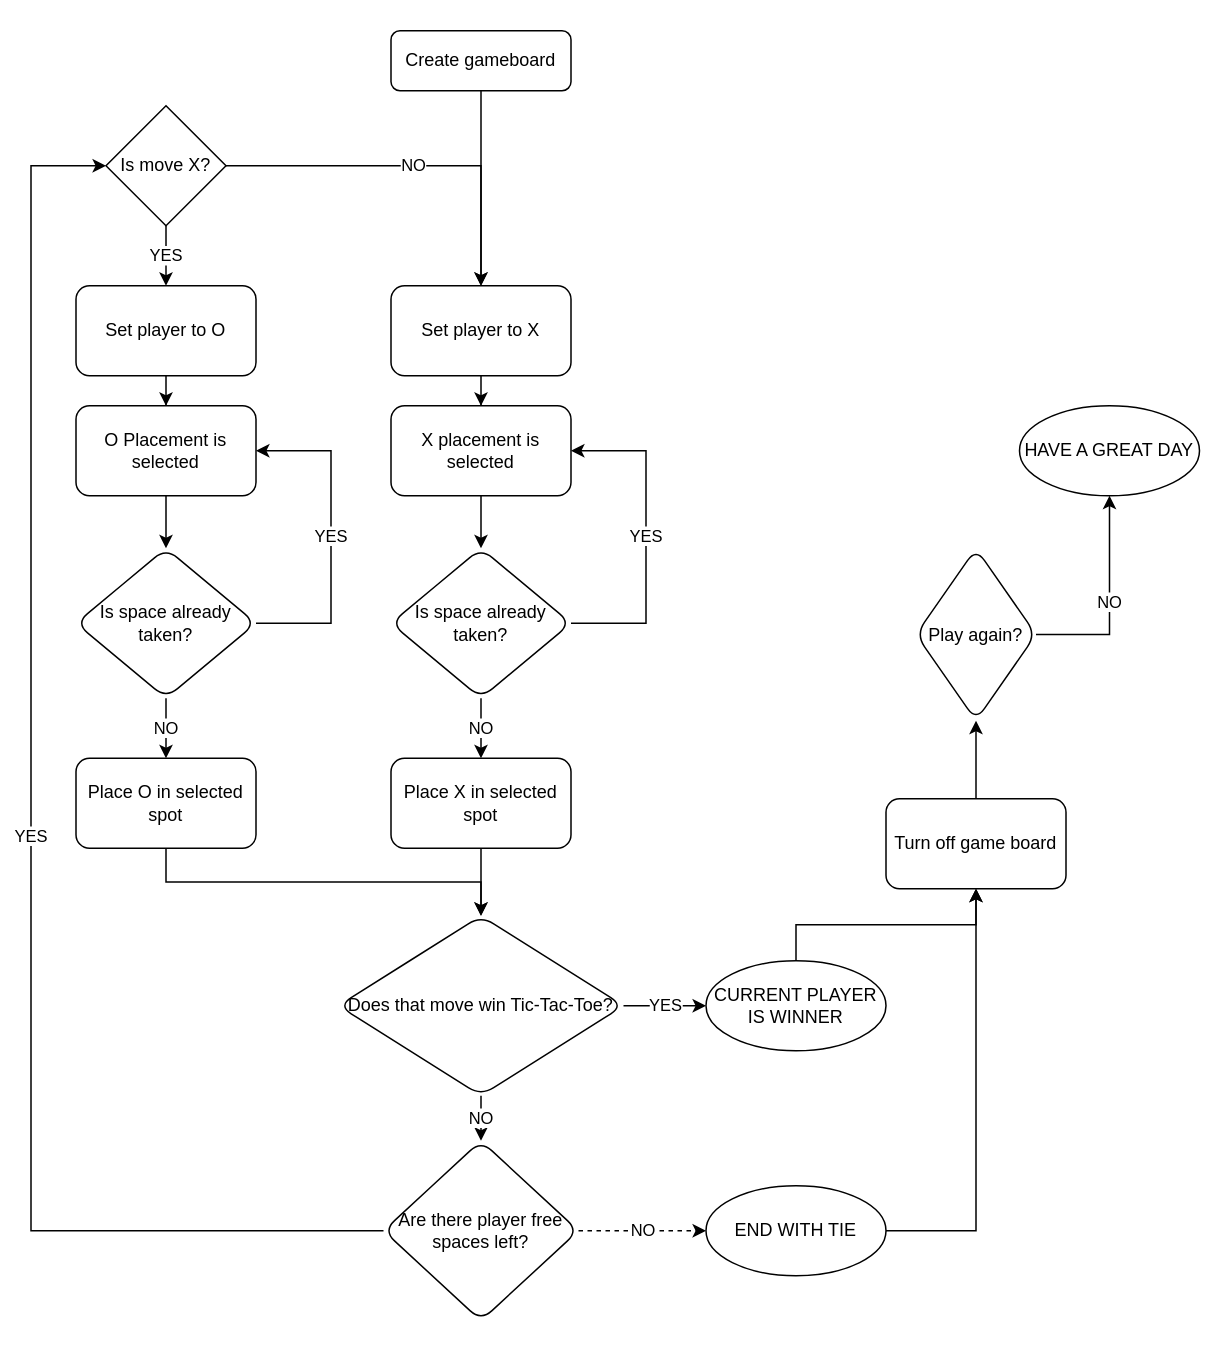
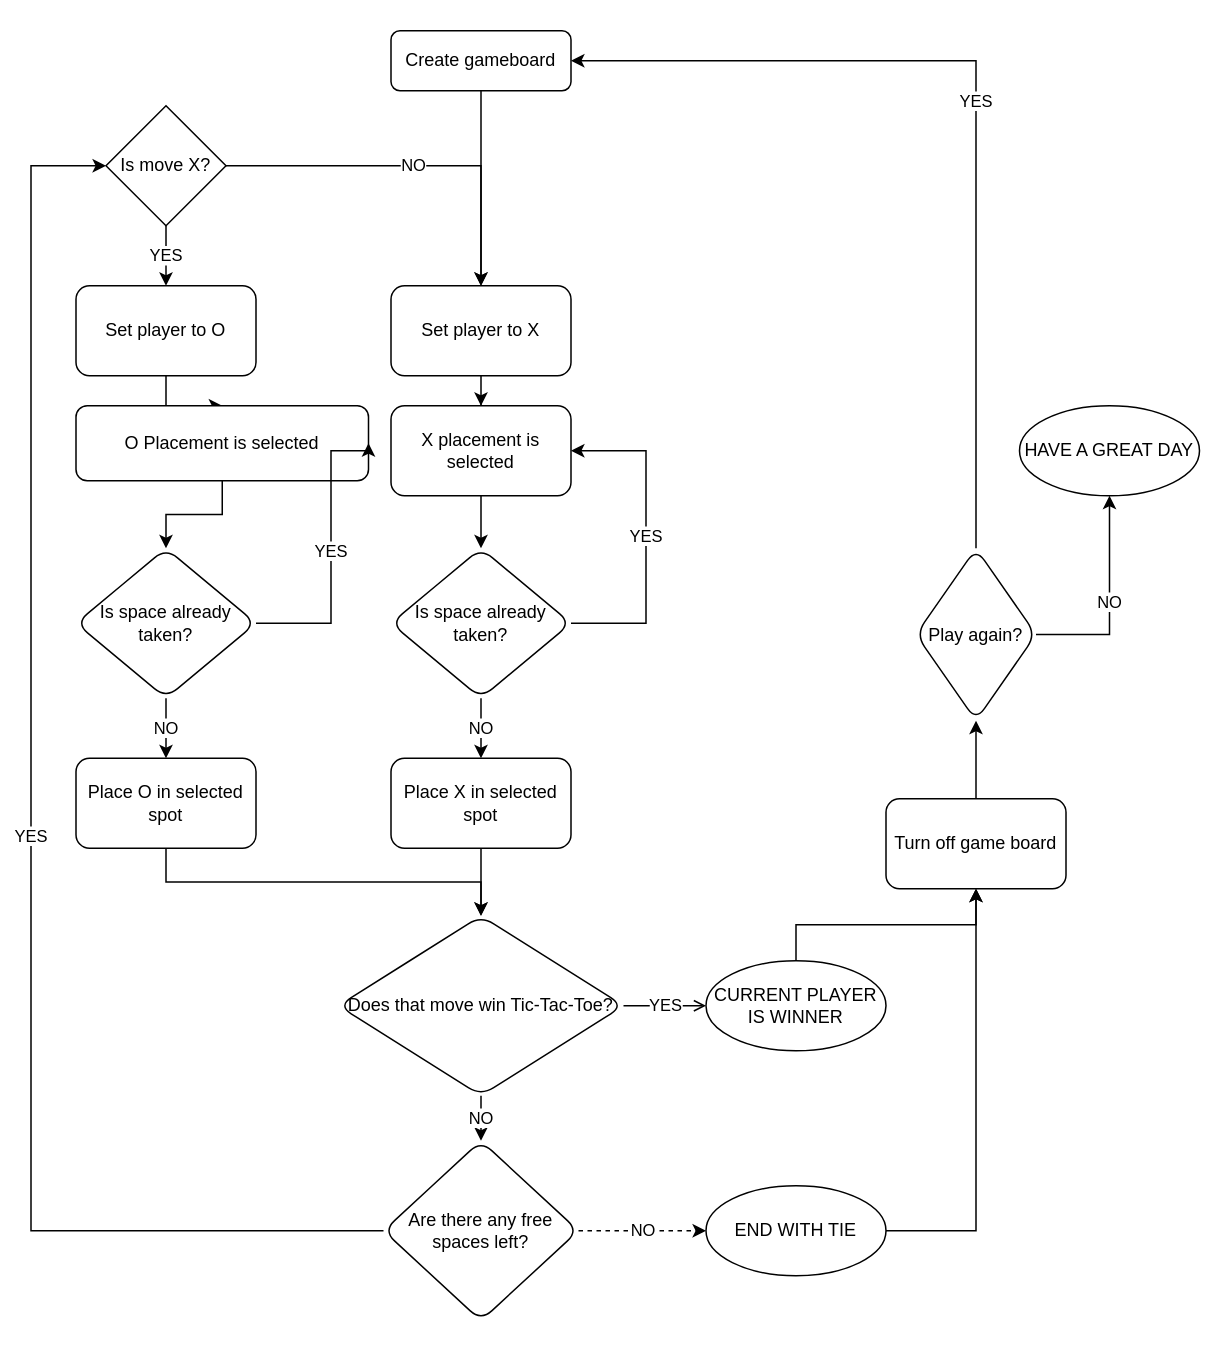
edge "Play again?" -> "Create gameboard": added, label "YES"
node "O Placement is selected": size 180x90 -> 293x75
edge "Does that move win Tic-Tac-Toe?" -> "CURRENT PLAYER IS WINNER": arrowhead classic -> open
node "Are there player free spaces left?": label "Are there player free spaces left?" -> "Are there any free spaces left?"
